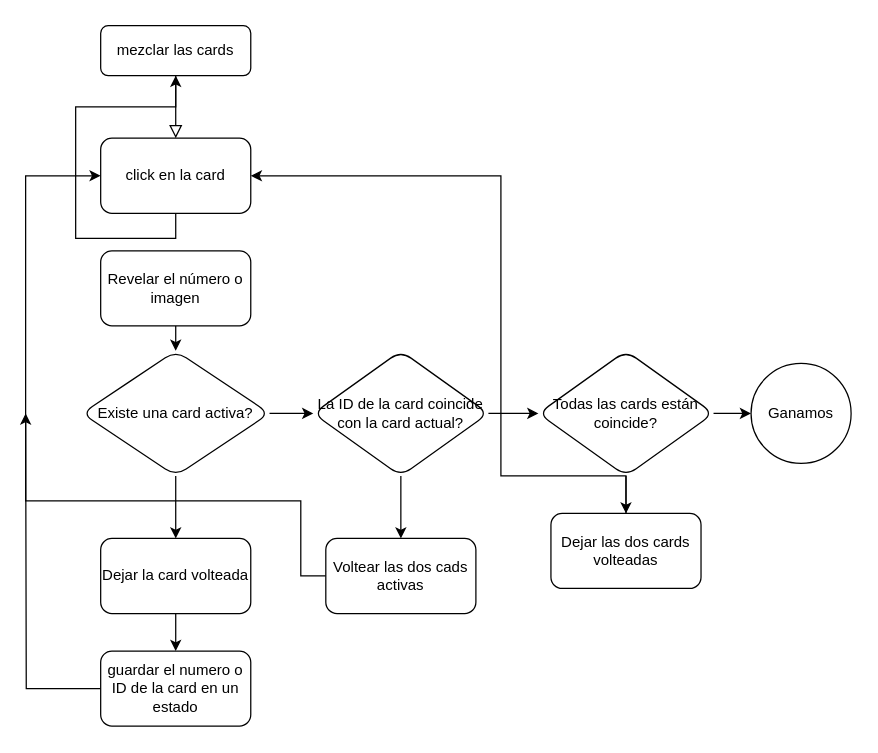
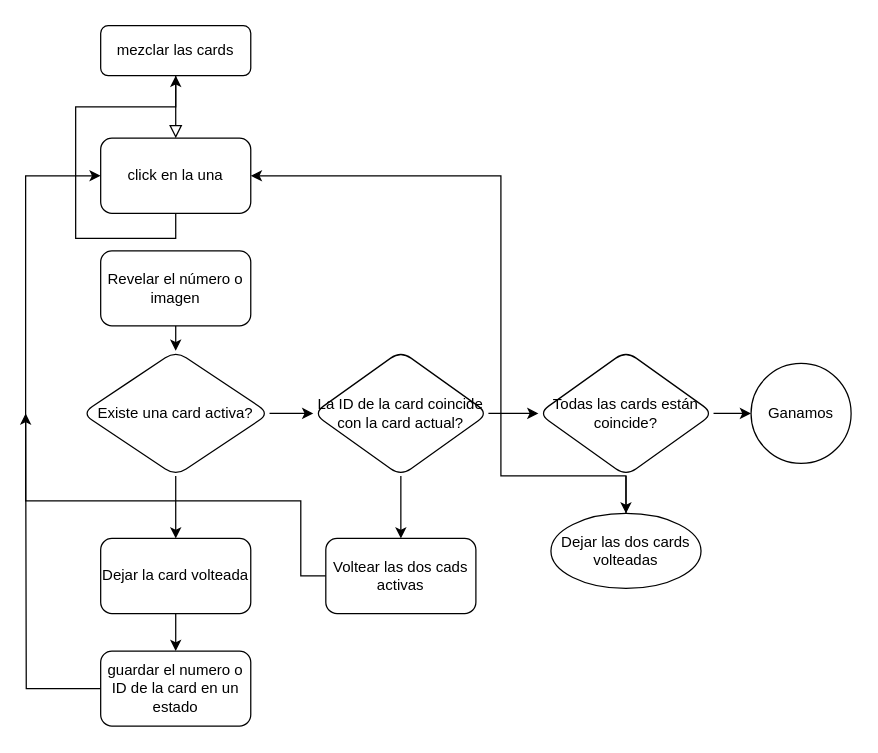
node "click en la card": label "click en la card" -> "click en la una"
node "Dejar las dos cards volteadas": shape rounded rectangle -> ellipse
